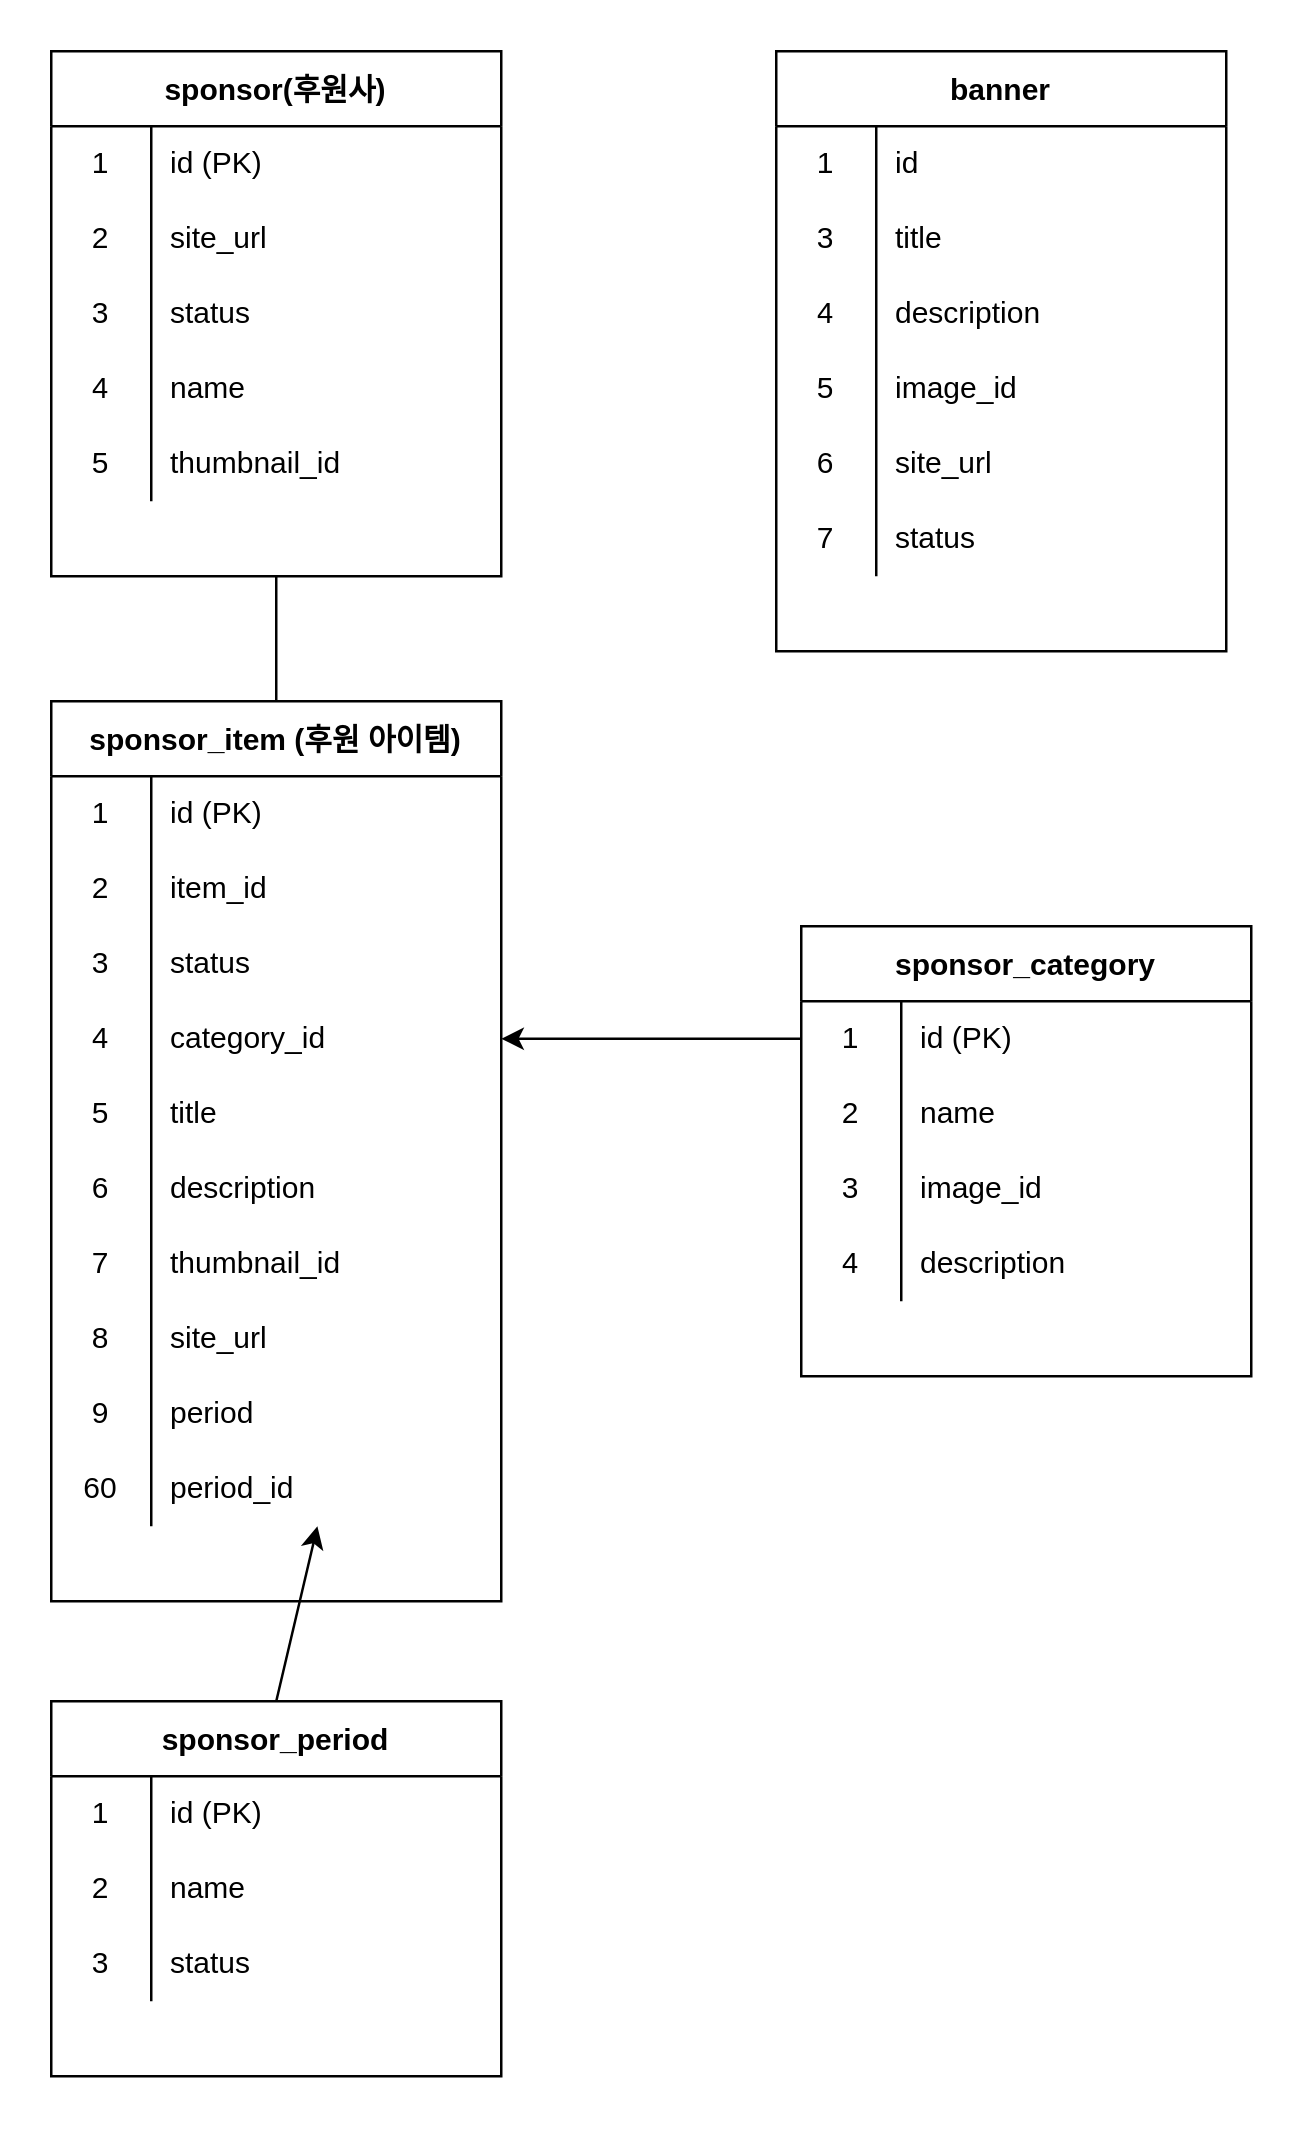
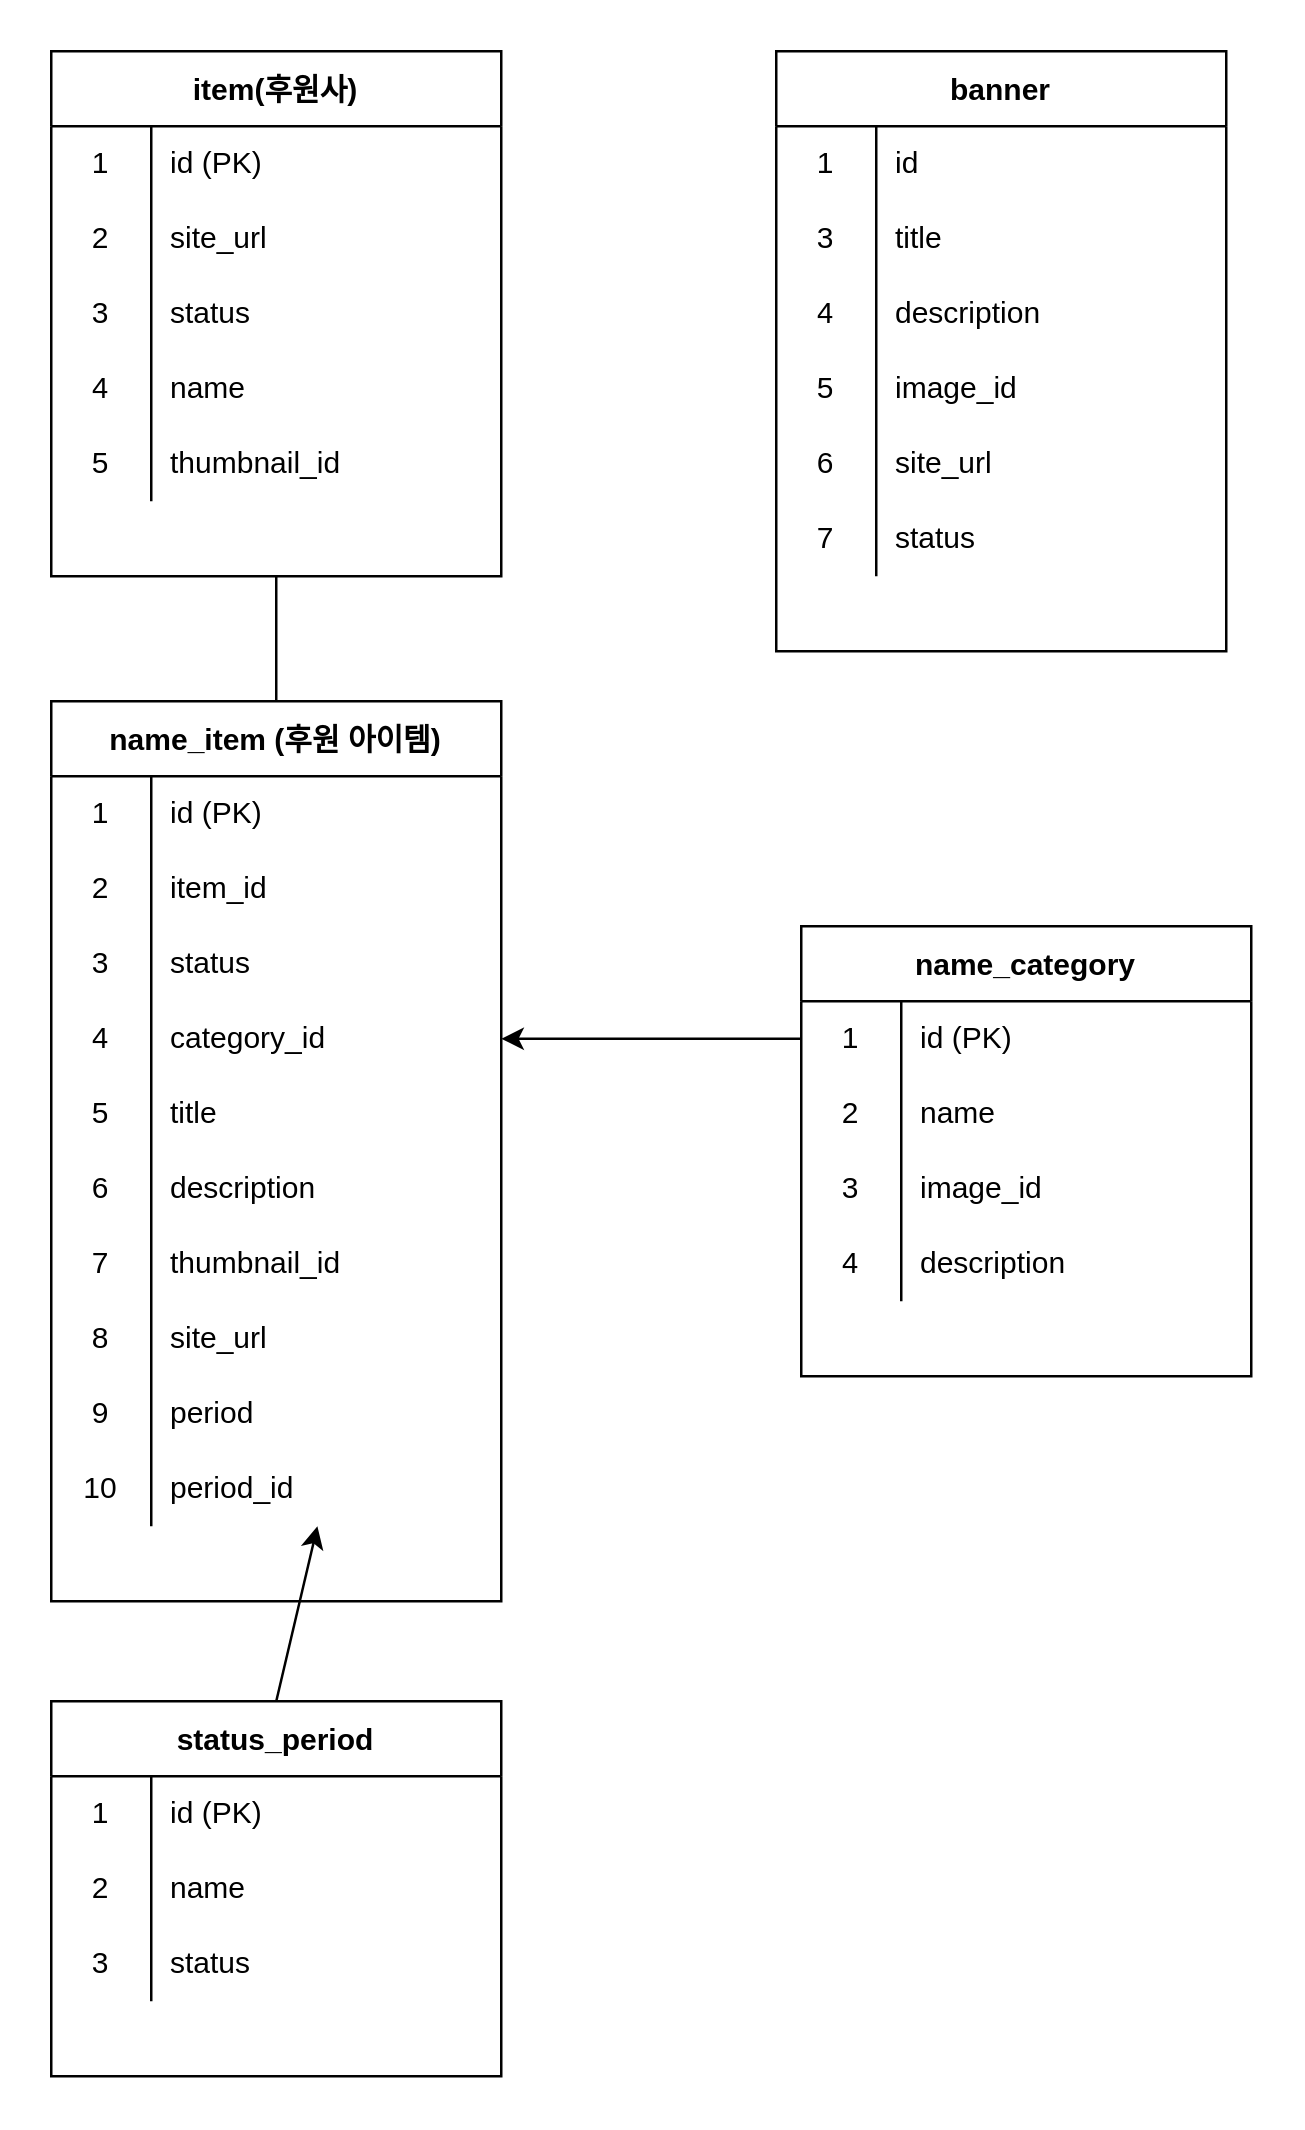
node "sponsor(후원사)": label "sponsor(후원사)" -> "item(후원사)"
node "sponsor_item (후원 아이템)": label "sponsor_item (후원 아이템)" -> "name_item (후원 아이템)"
node "sponsor_category": label "sponsor_category" -> "name_category"
node "60": label "60" -> "10"
node "sponsor_period": label "sponsor_period" -> "status_period"
